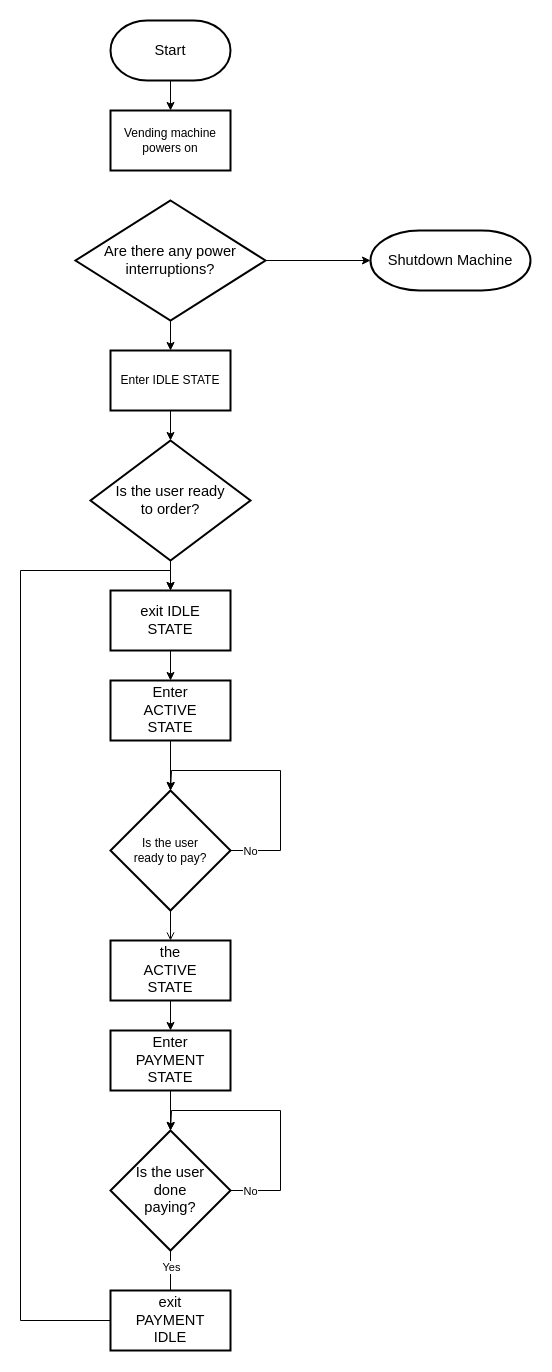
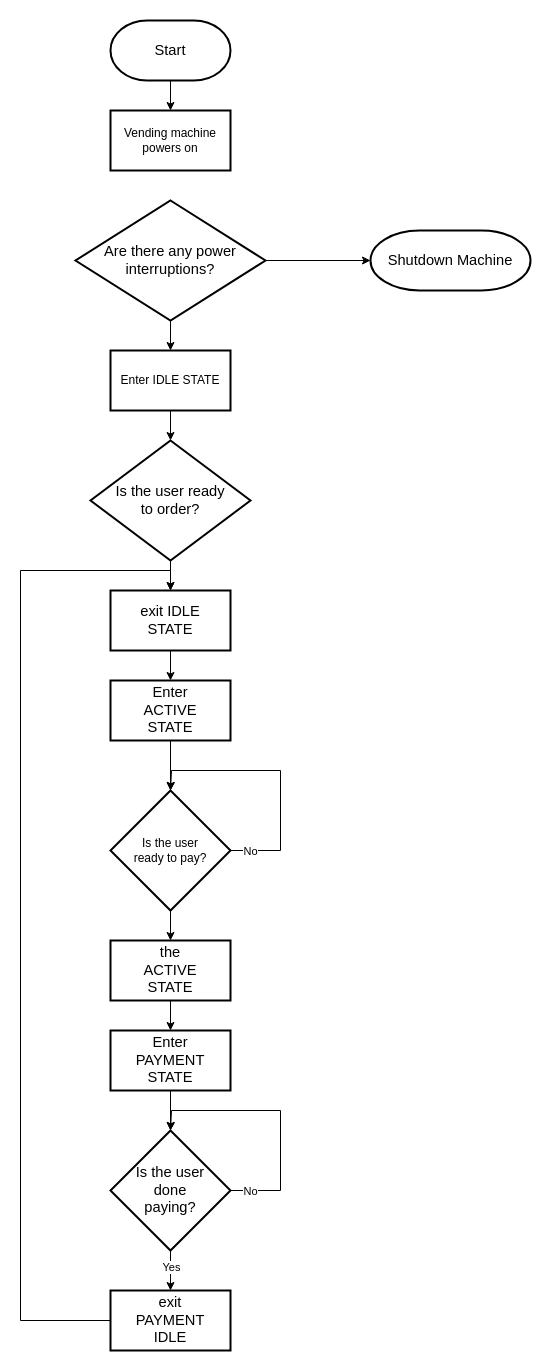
edge "Is the user ready to pay?" -> "the ACTIVE STATE": arrowhead open -> classic
edge "Is the user done paying?" -- "exit PAYMENT IDLE": arrowhead none -> classic
